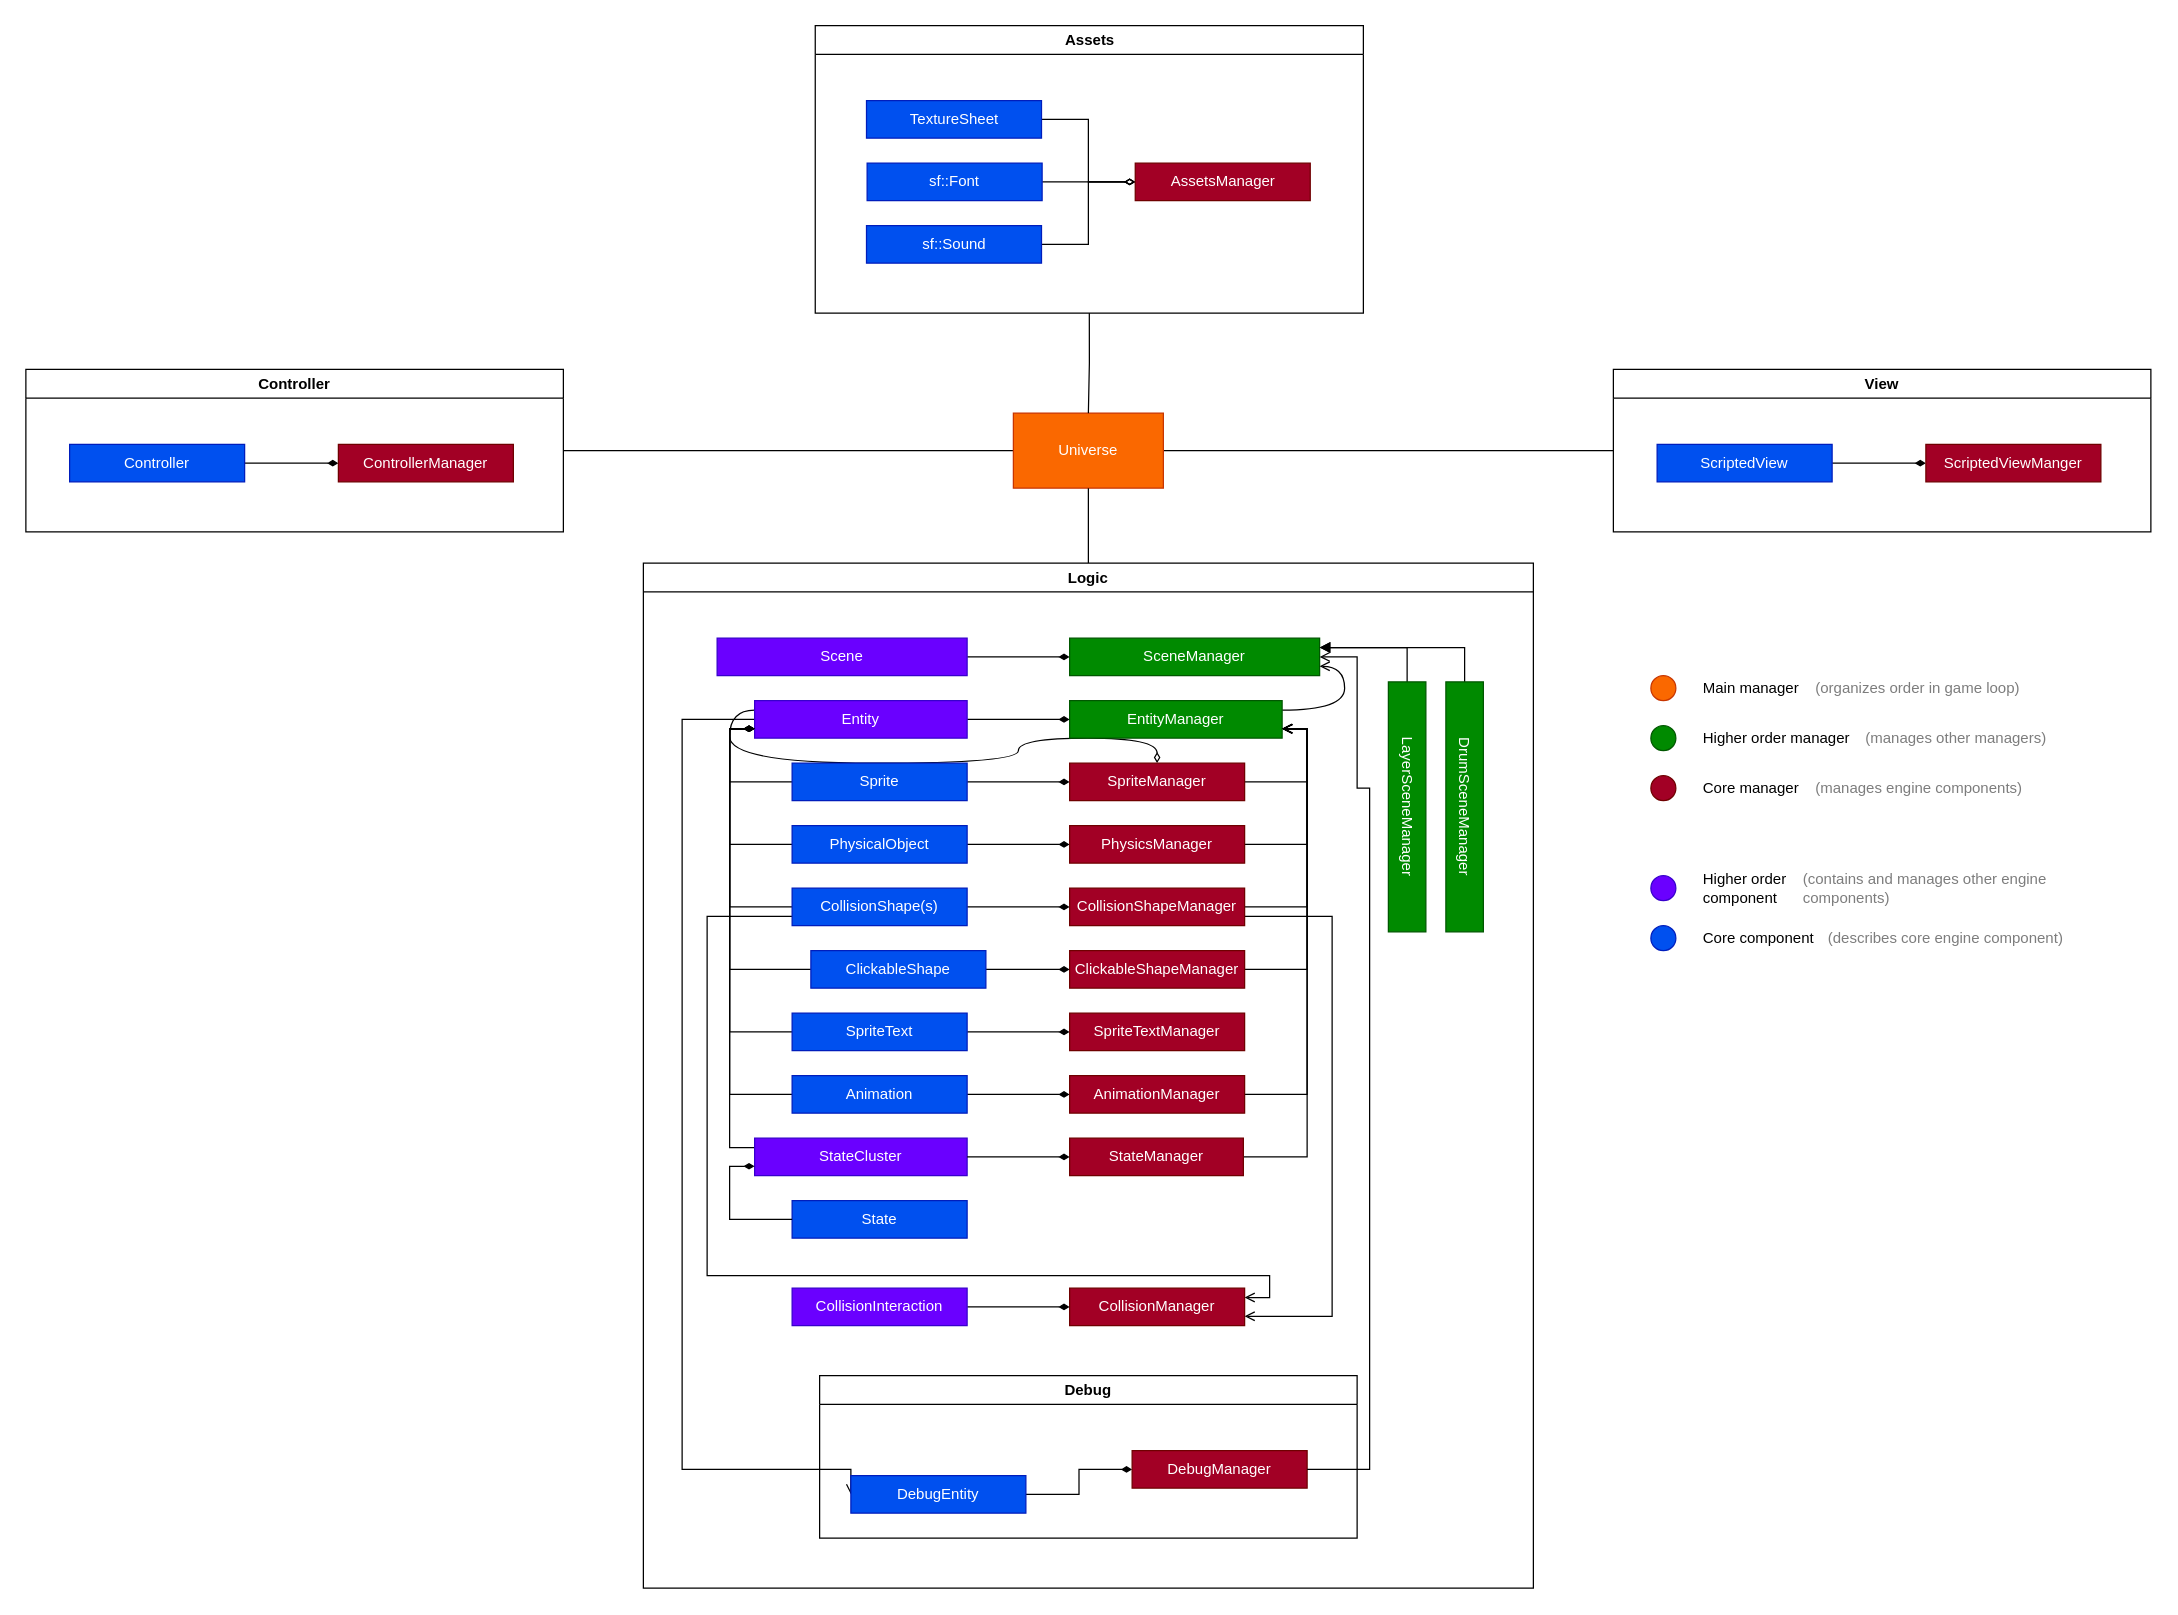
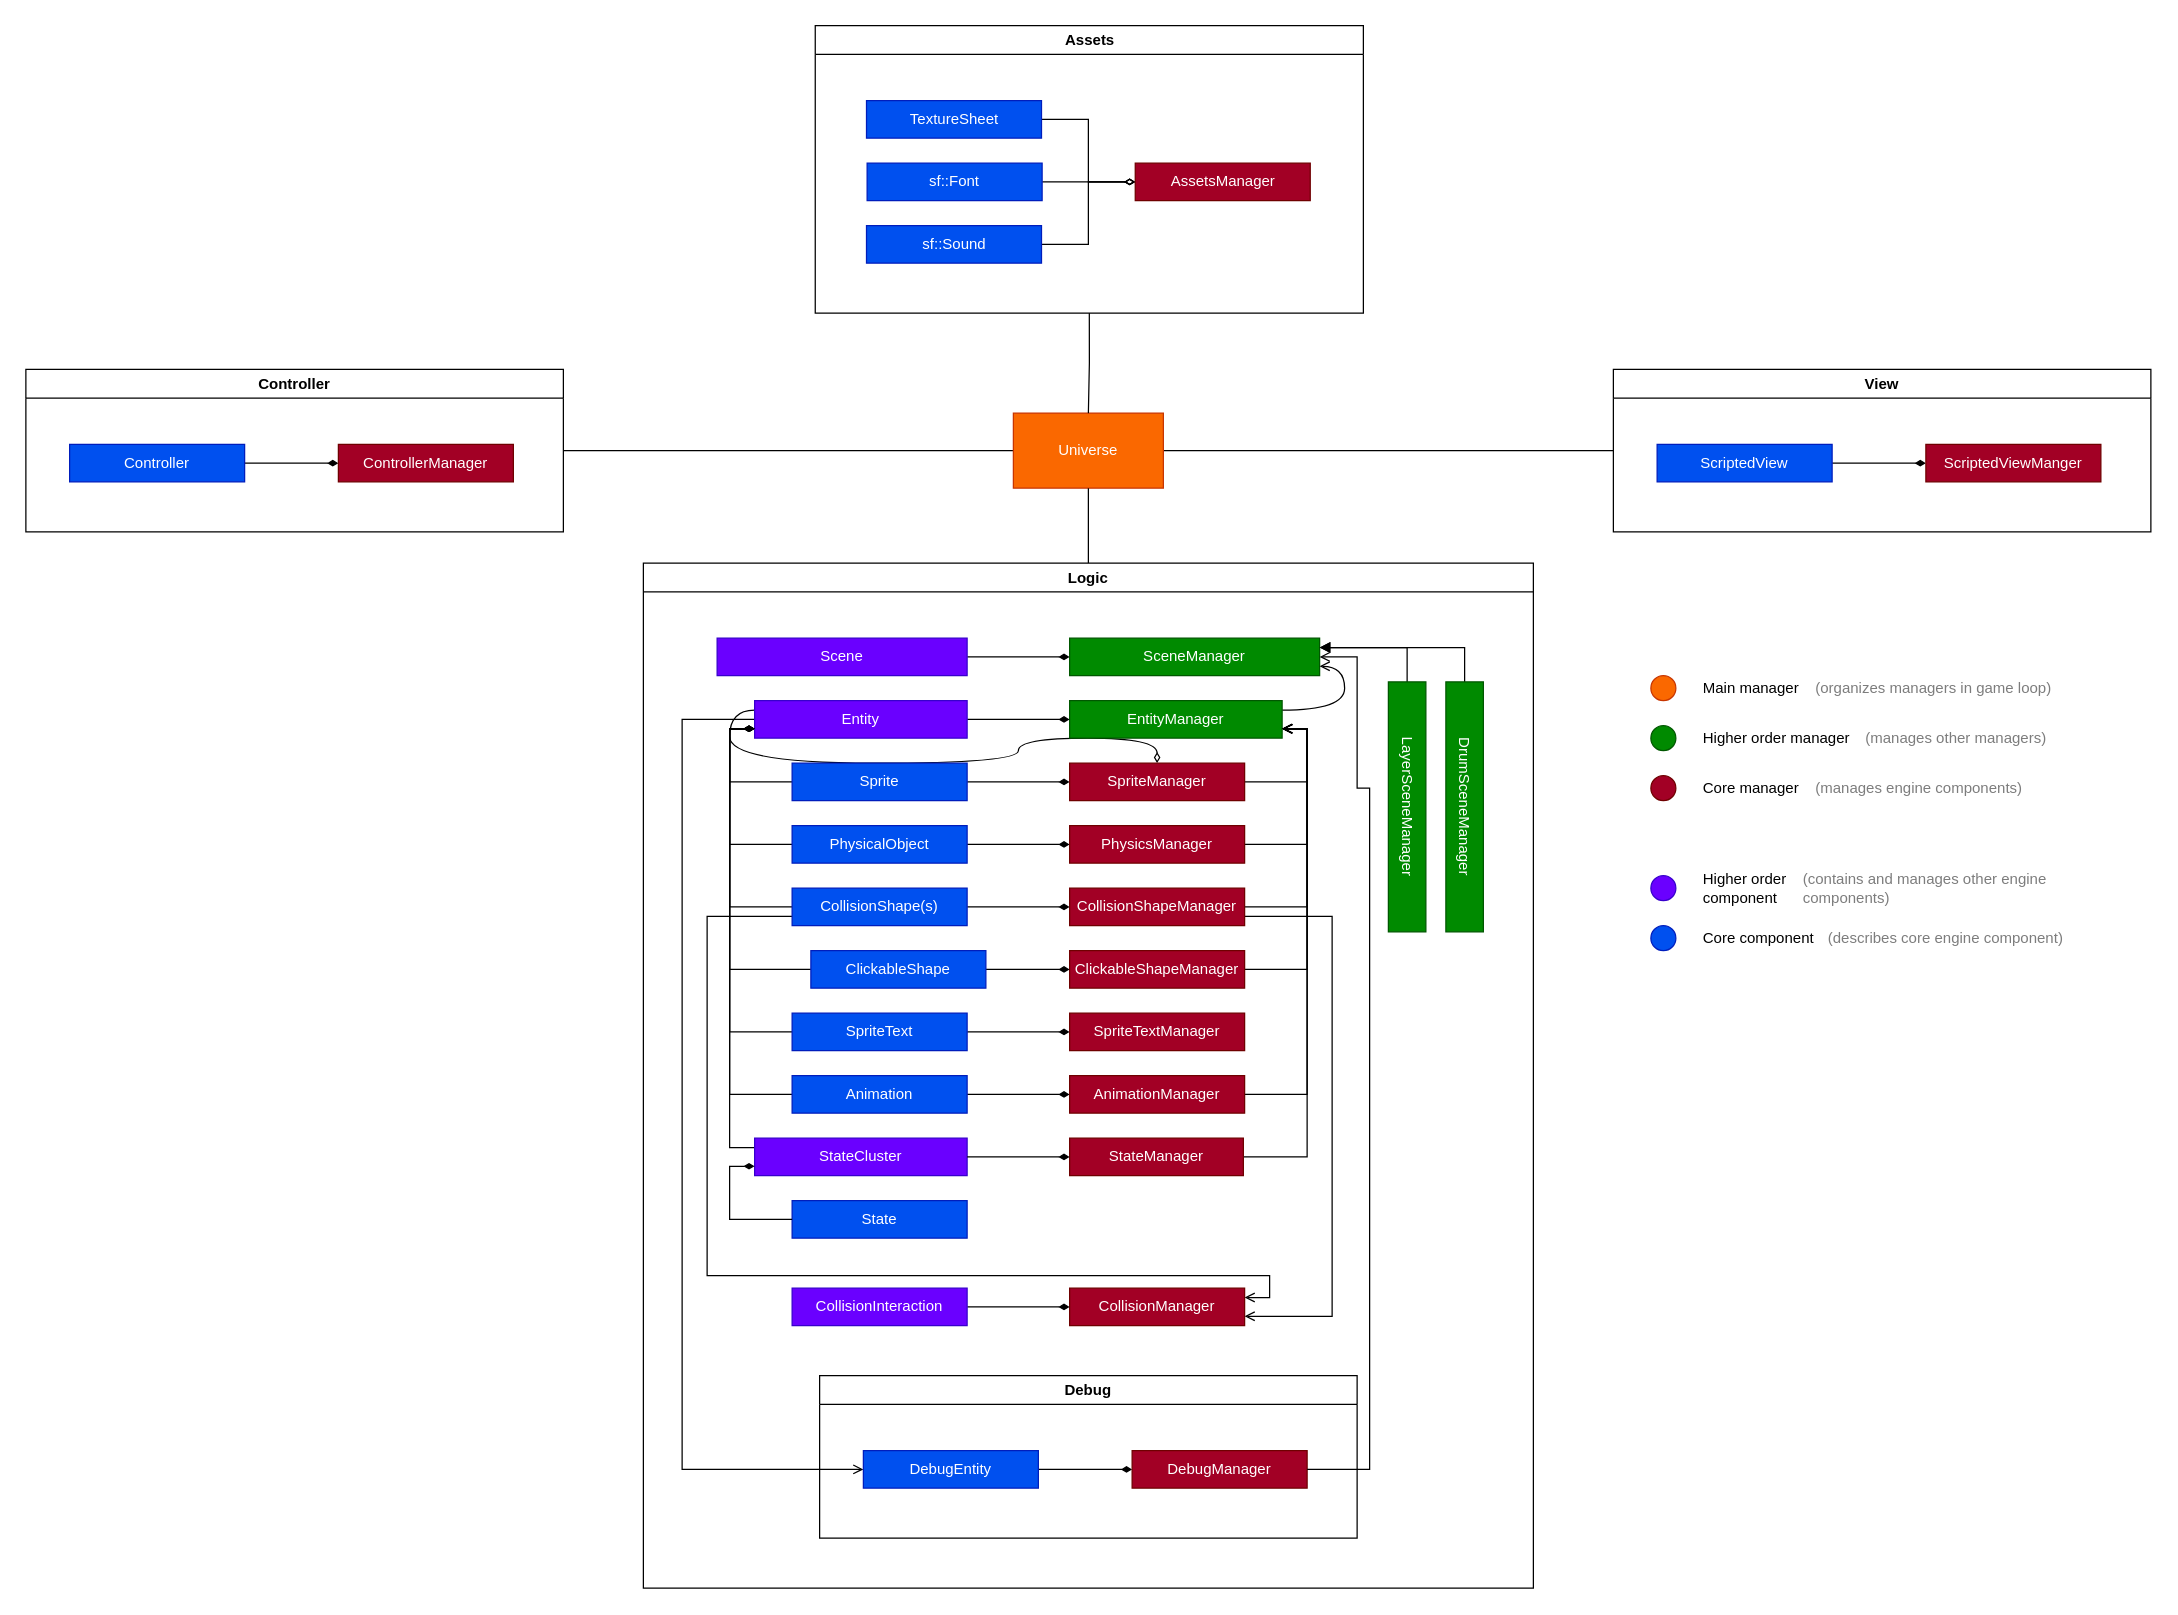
node "(organizes order in game loop)": label "(organizes order in game loop)" -> "(organizes managers in game loop)"
node "DebugEntity": moved (938, 1494) -> (951, 1469)
